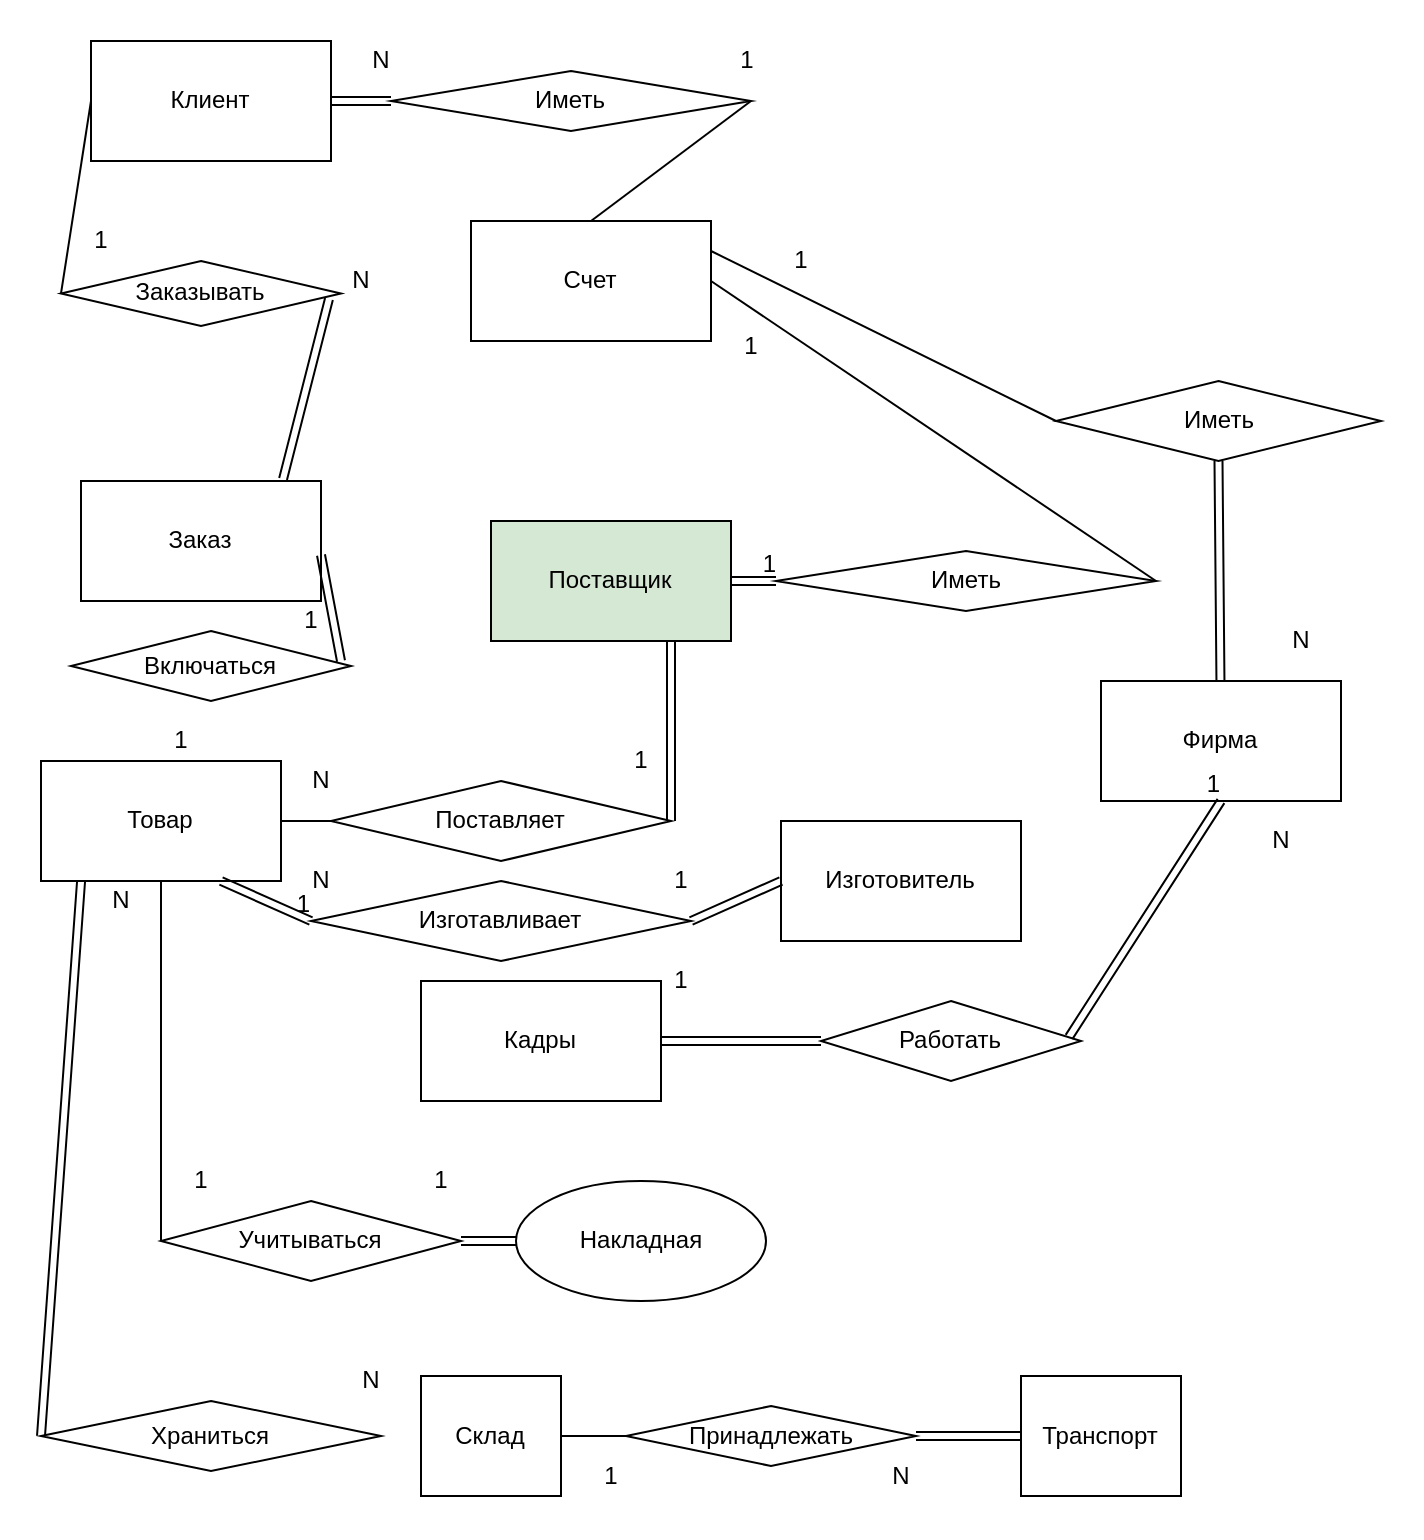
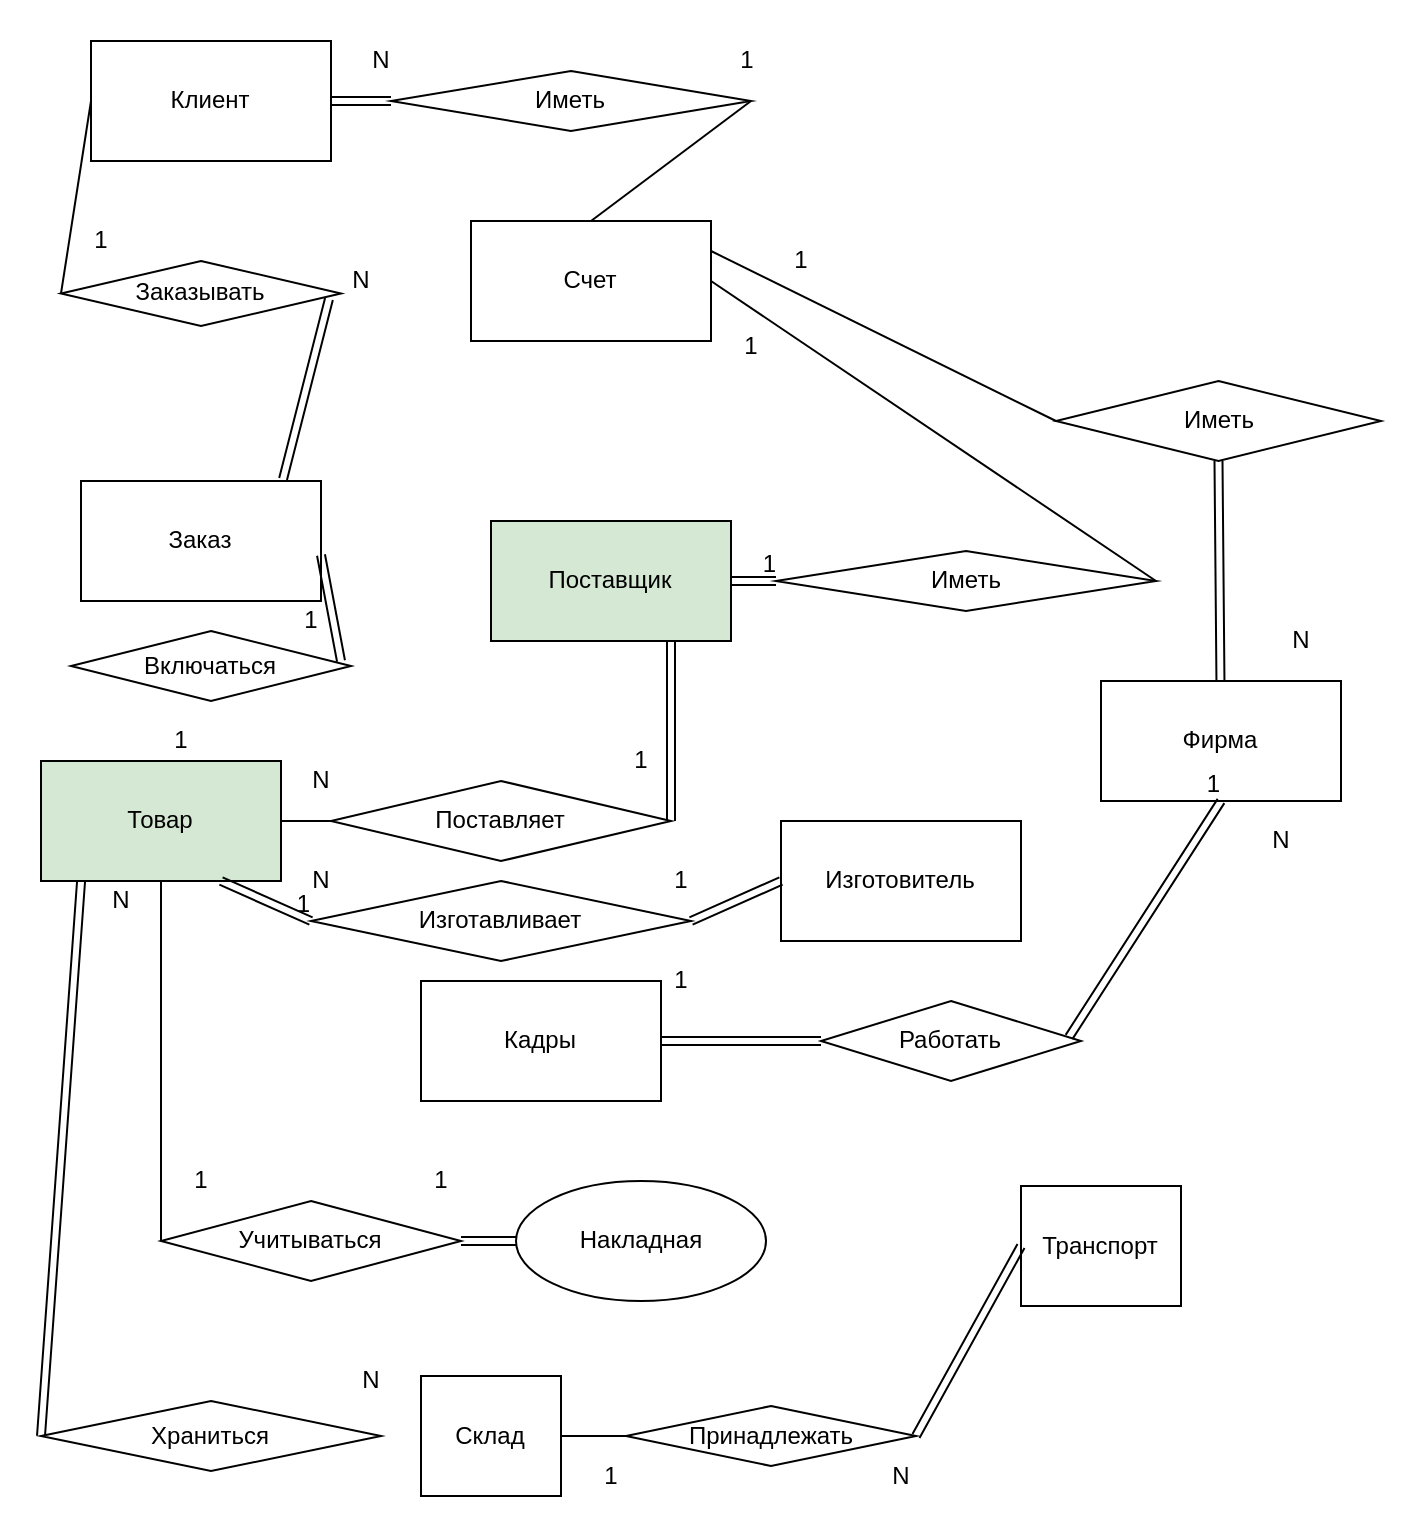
node "Товар": fillcolor #ffffff -> #d5e8d4
node "Транспорт": moved (1101, 1436) -> (1101, 1246)
